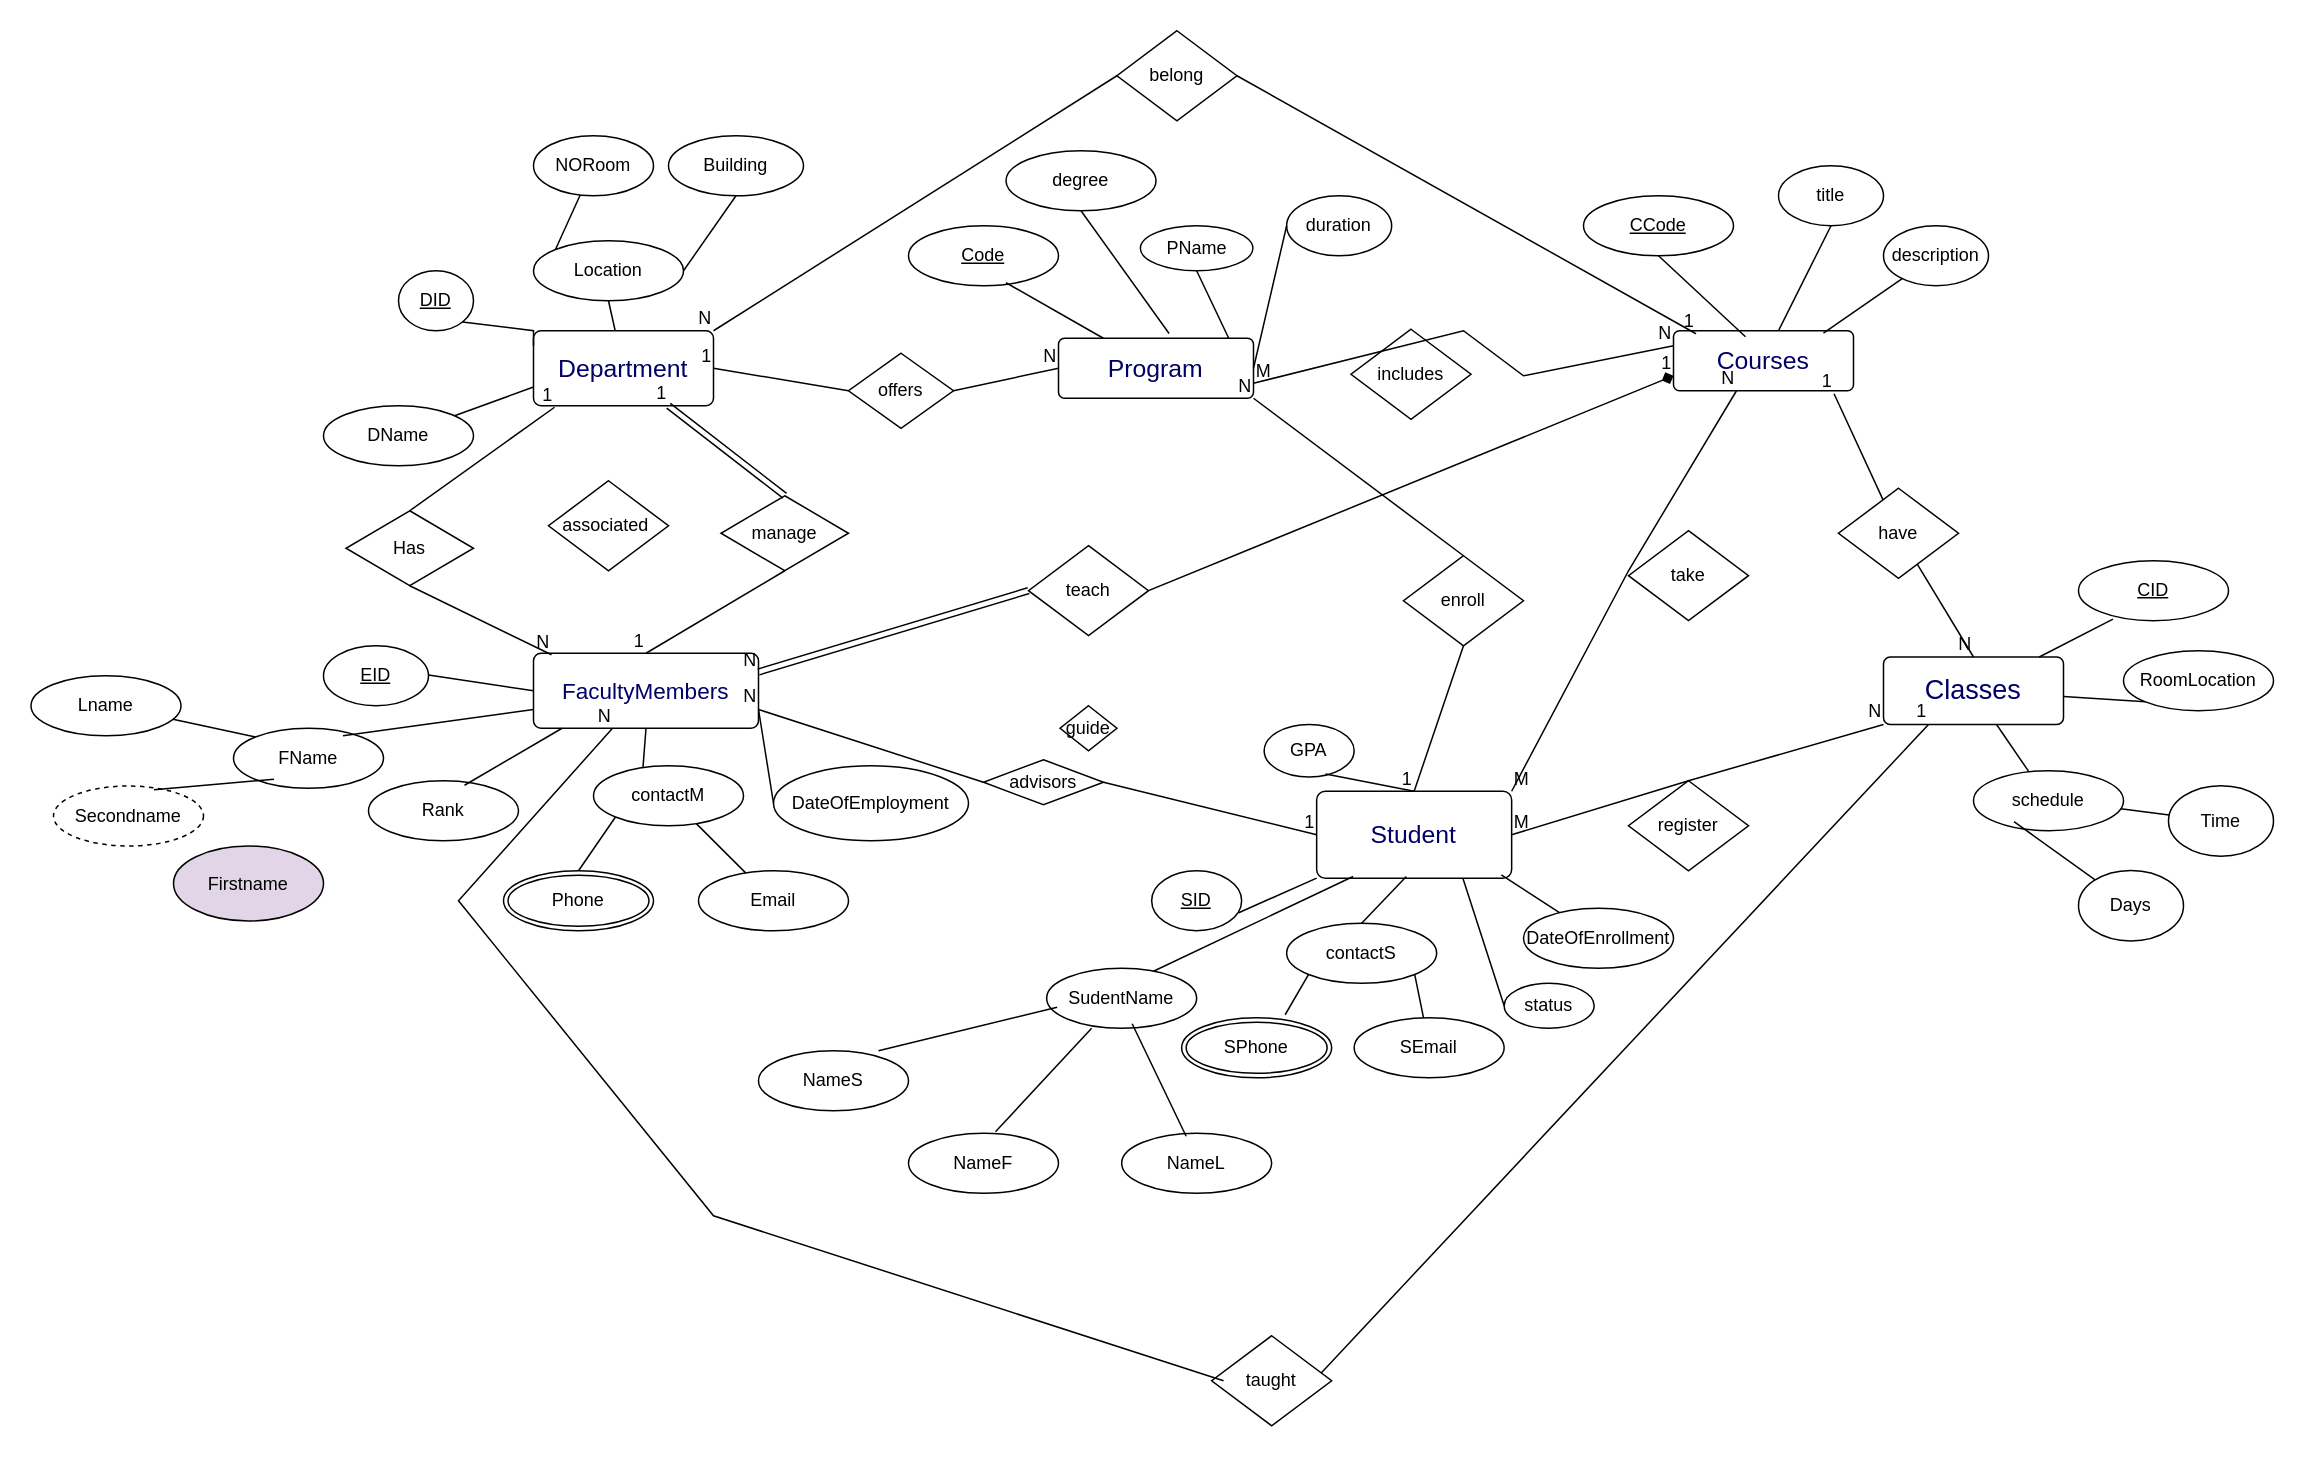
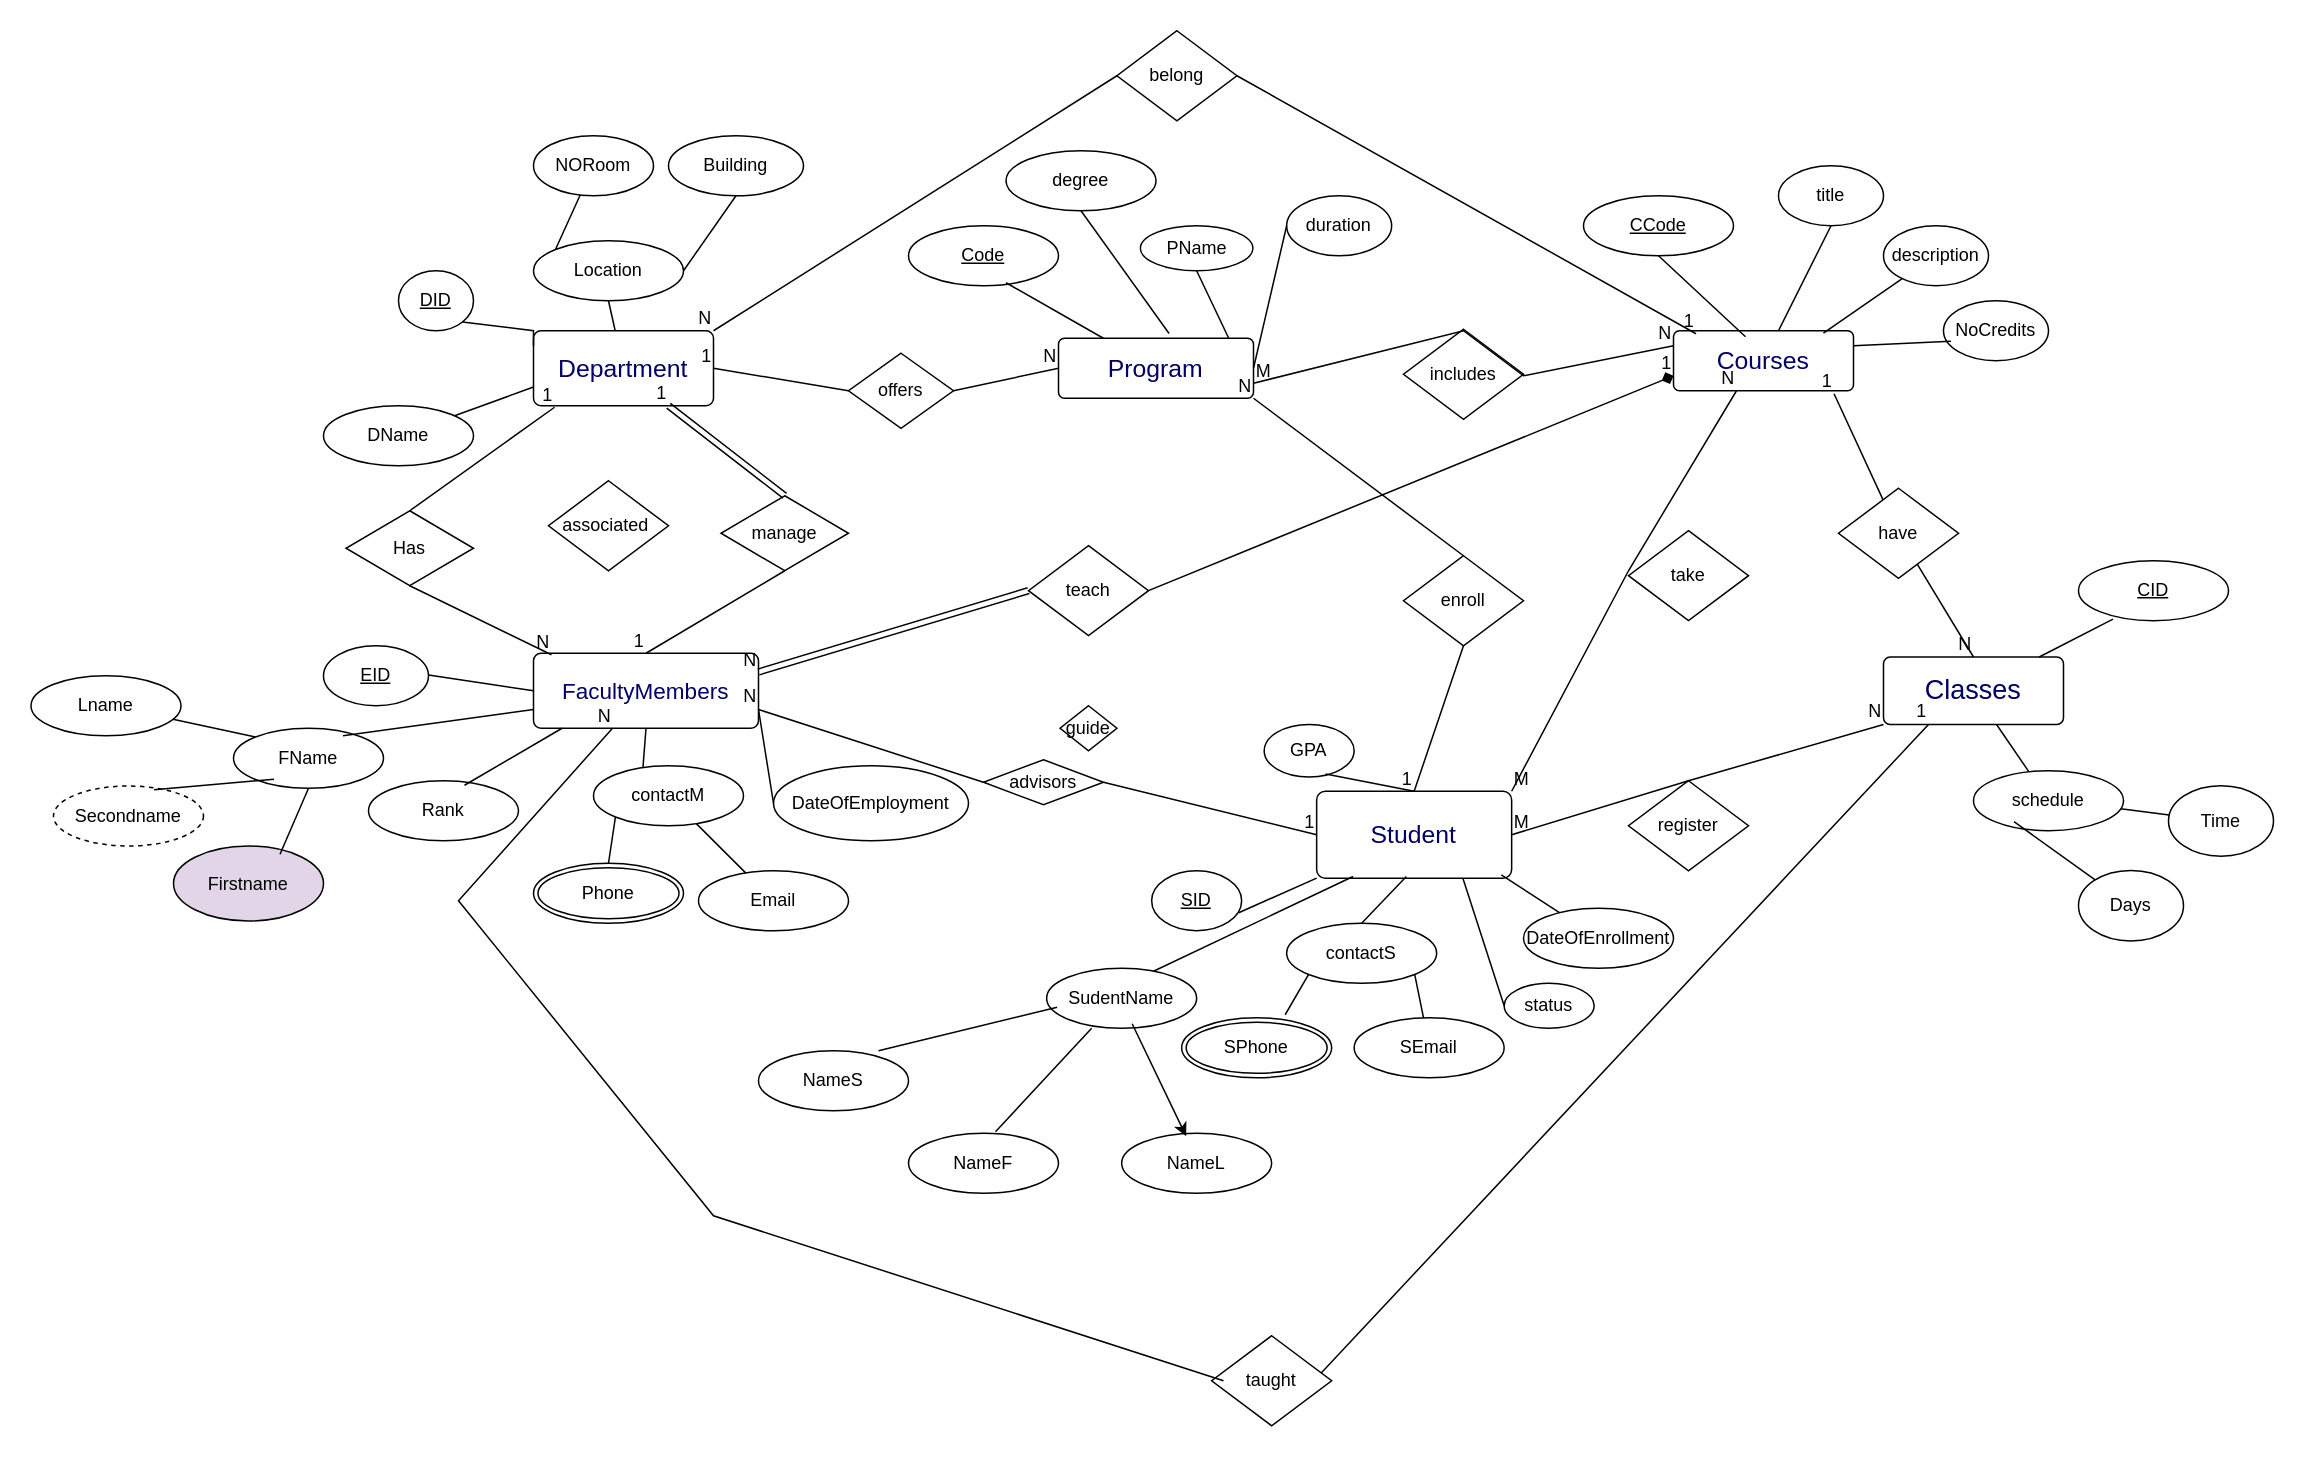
node "NoCredits": added
edge "NoCredits" -- "Courses": added
node "includes": moved (1411, 374) -> (1463, 374)
node "RoomLocation": removed
edge "RoomLocation" -- "Classes": removed
edge "FName" -- "Firstname": added
node "Phone": moved (578, 901) -> (608, 893)
edge "SudentName" -- "NameL": arrowhead none -> classic
